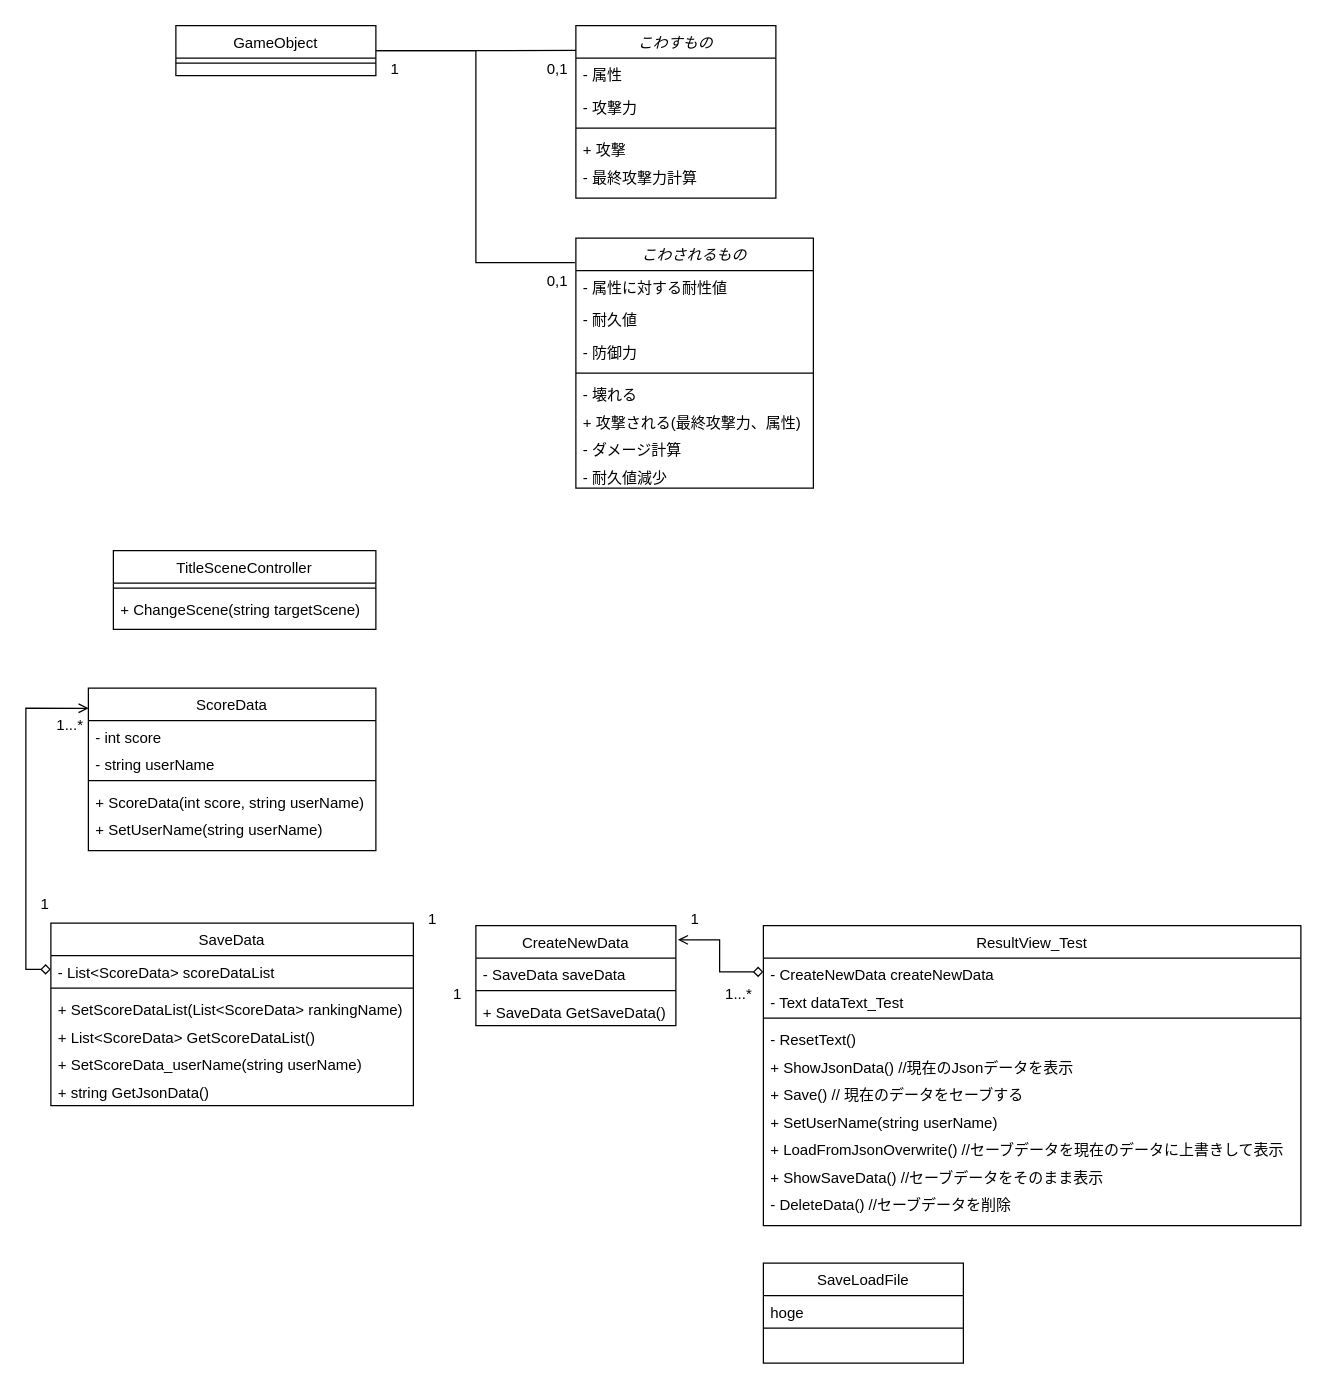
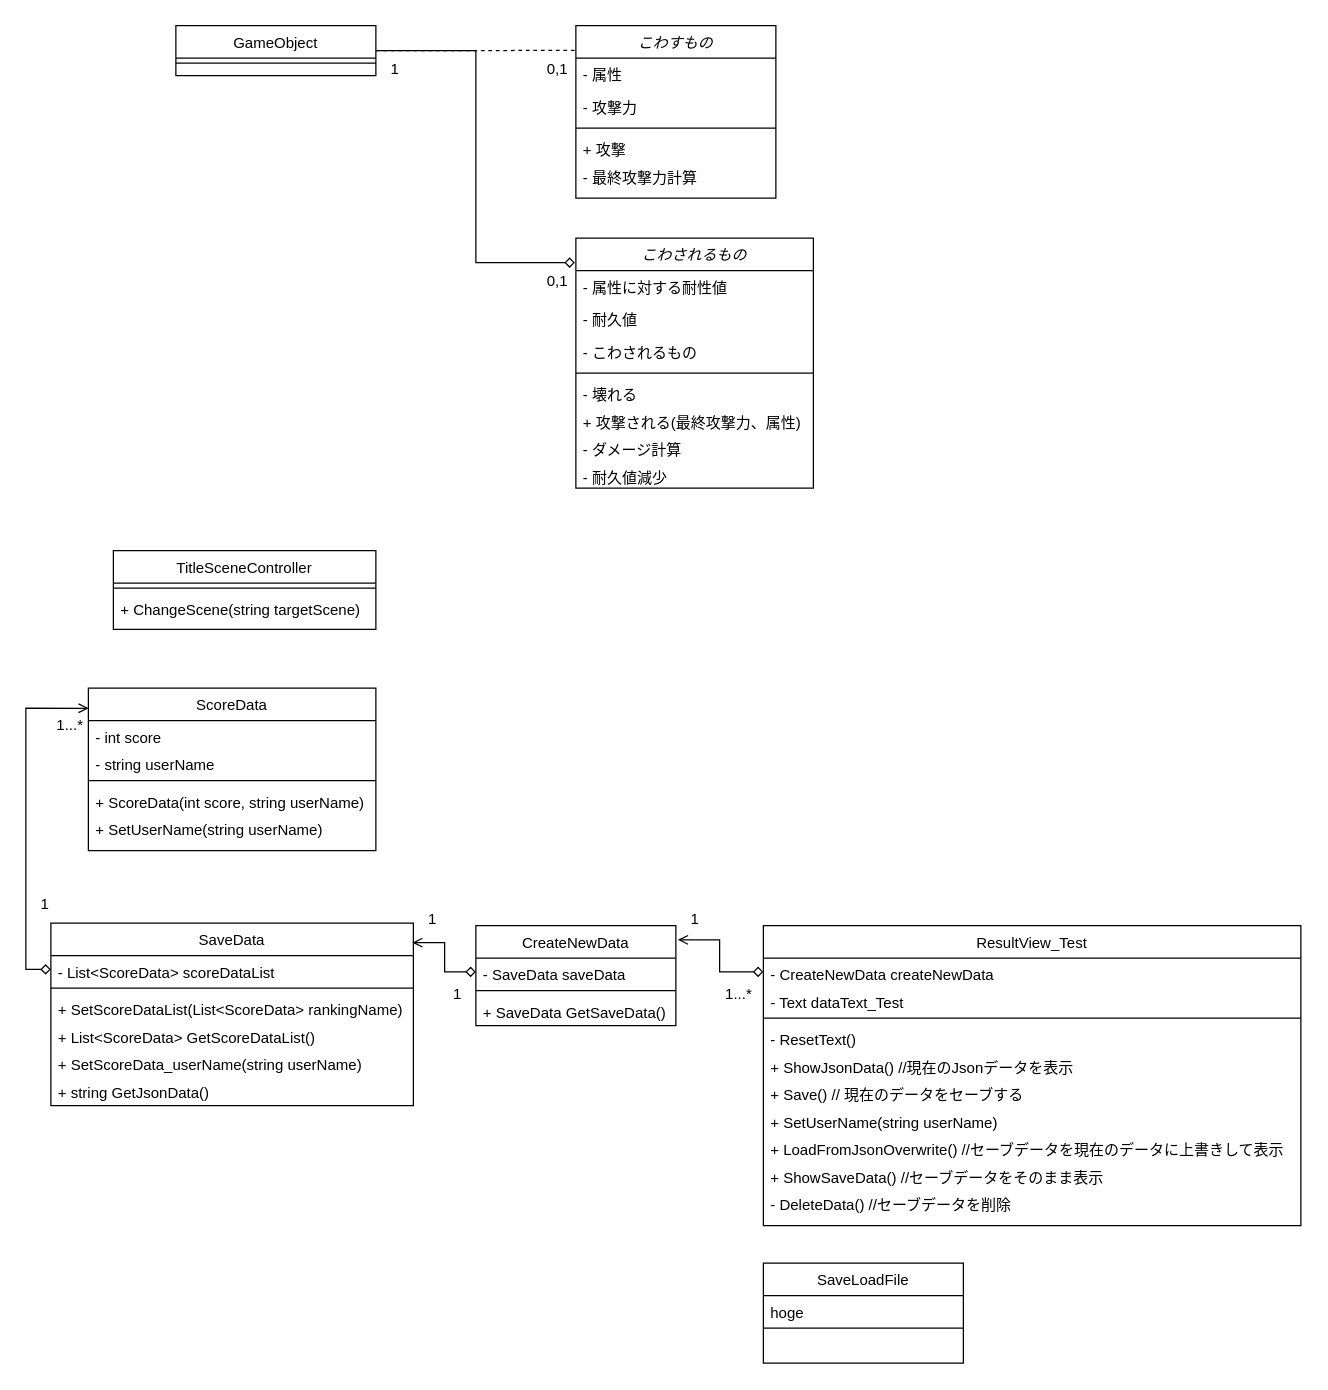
edge "GameObject" -- "こわすもの": style solid -> dashed
edge "GameObject" -- "こわされるもの": arrowhead none -> diamond
node "- 防御力": label "- 防御力" -> "- こわされるもの"
edge "- SaveData saveData" -- "SaveData": added
